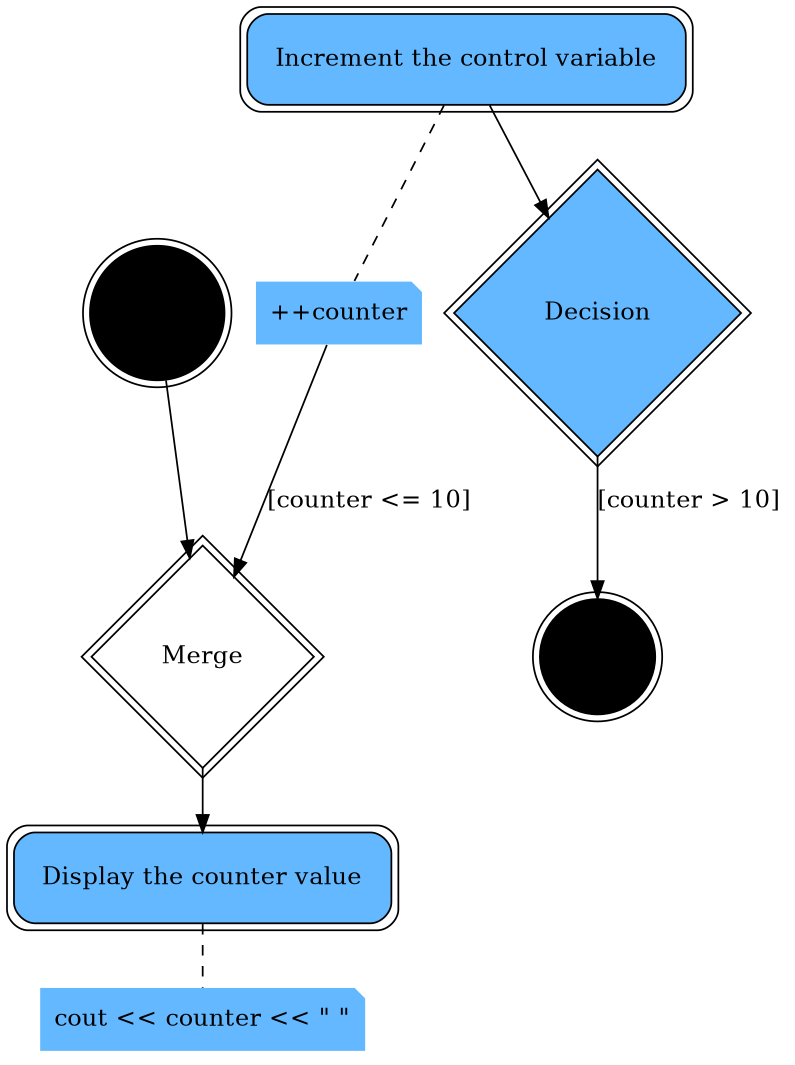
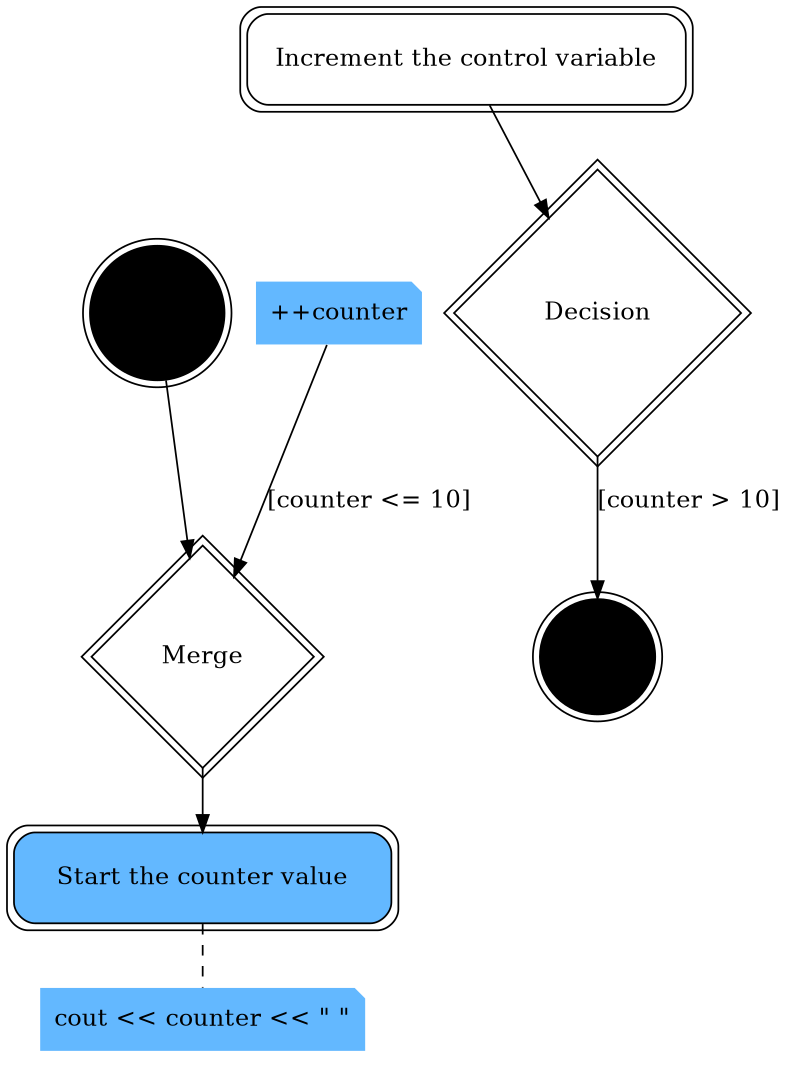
node "Increment the control variable": fillcolor steelblue1 -> white
edge "Increment the control variable" -- "++counter": removed
node "Decision": fillcolor steelblue1 -> white
node "Display the counter value": label "Display the counter value" -> "Start the counter value"
